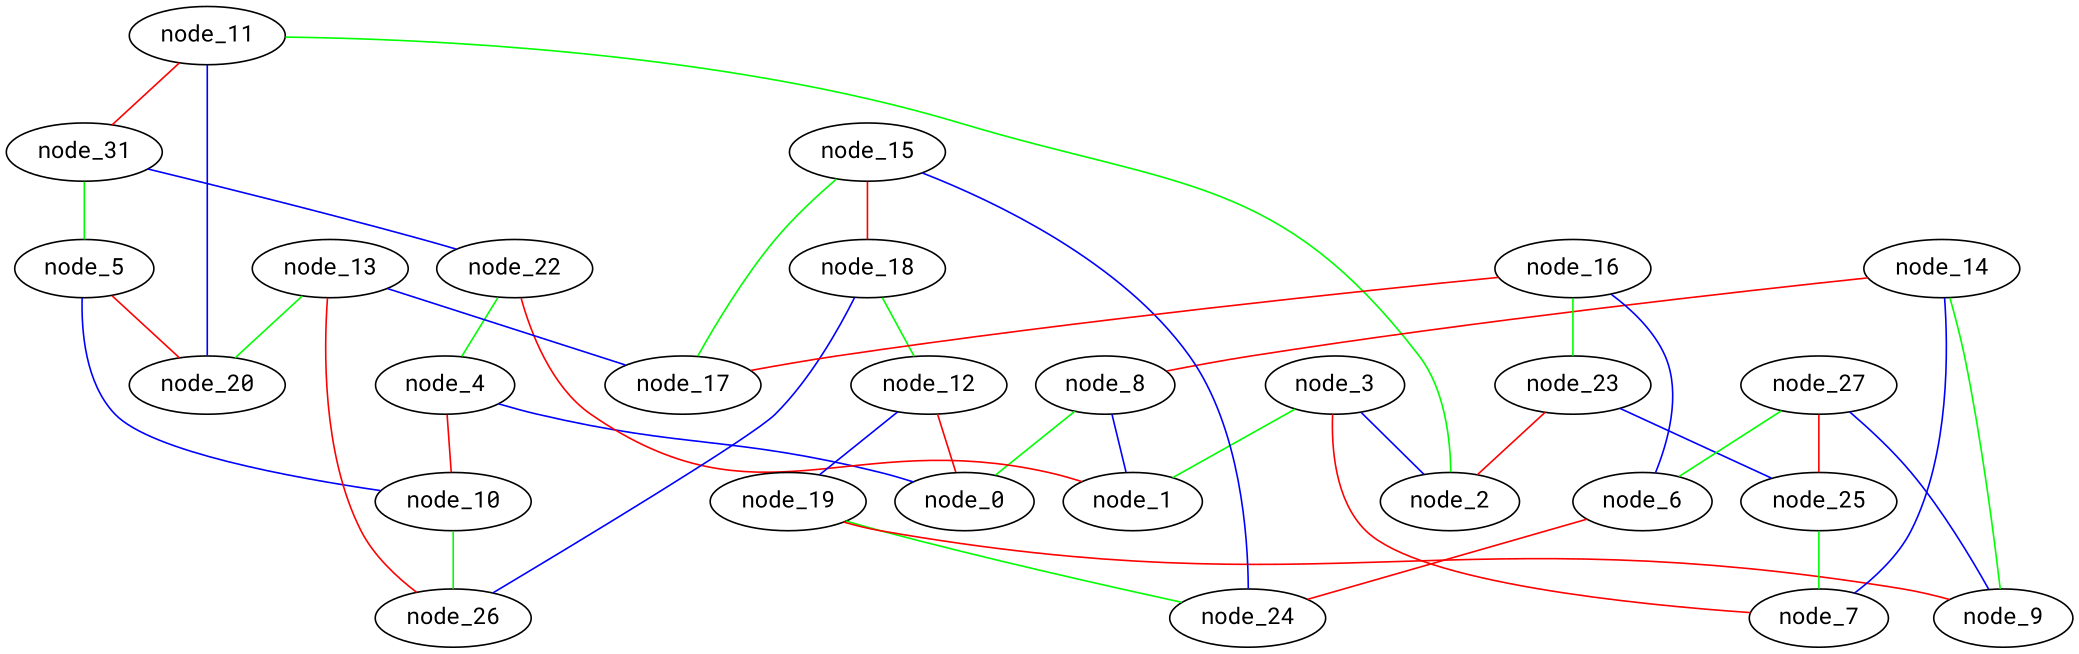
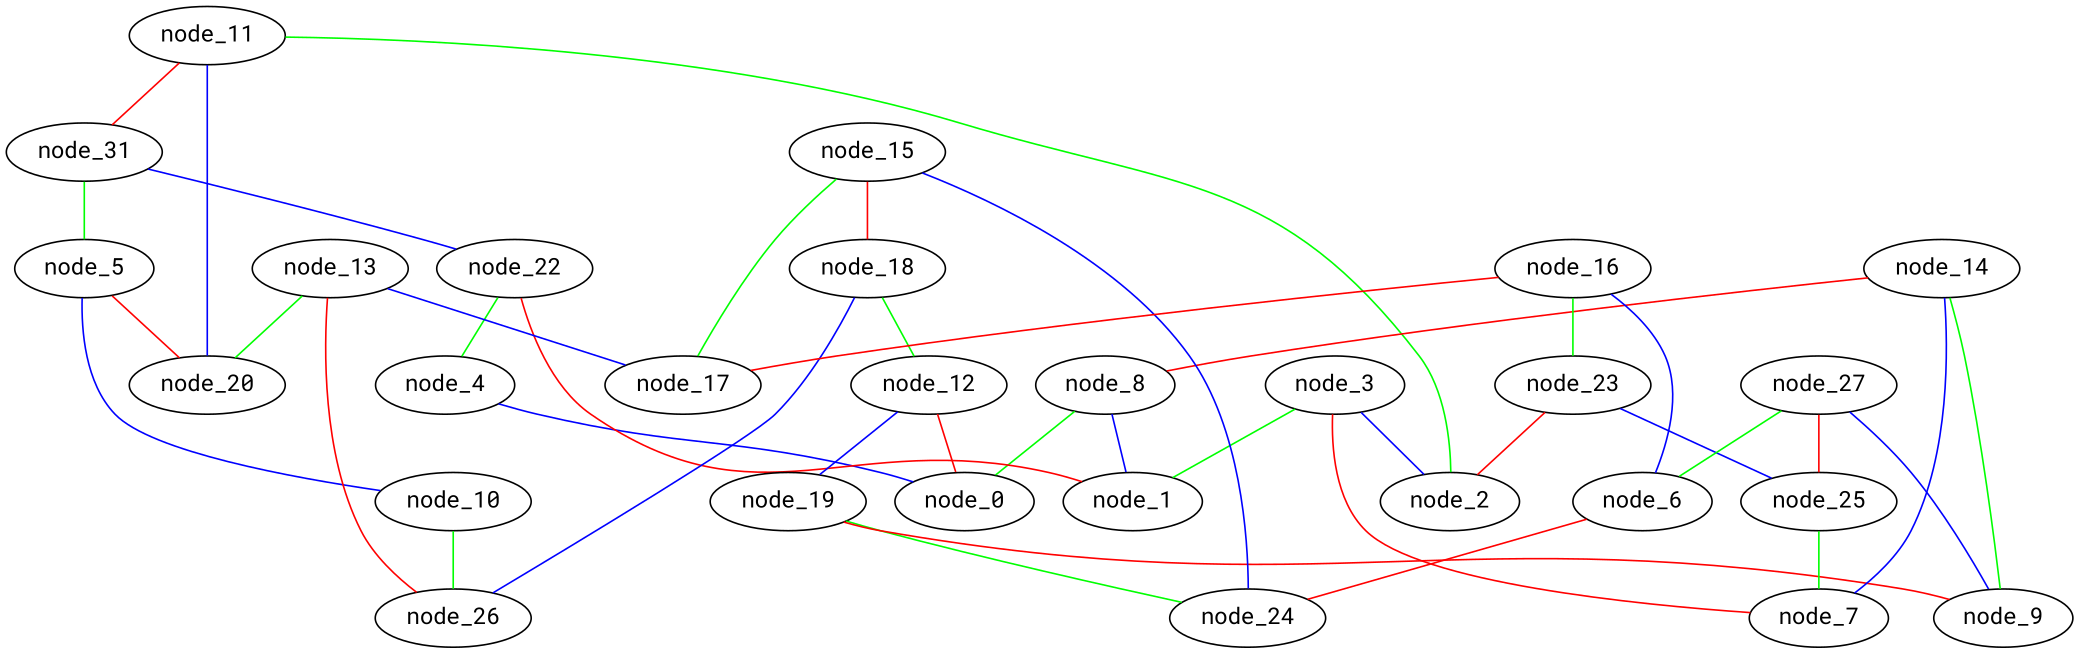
edge "node_4" -- "node_10": removed
